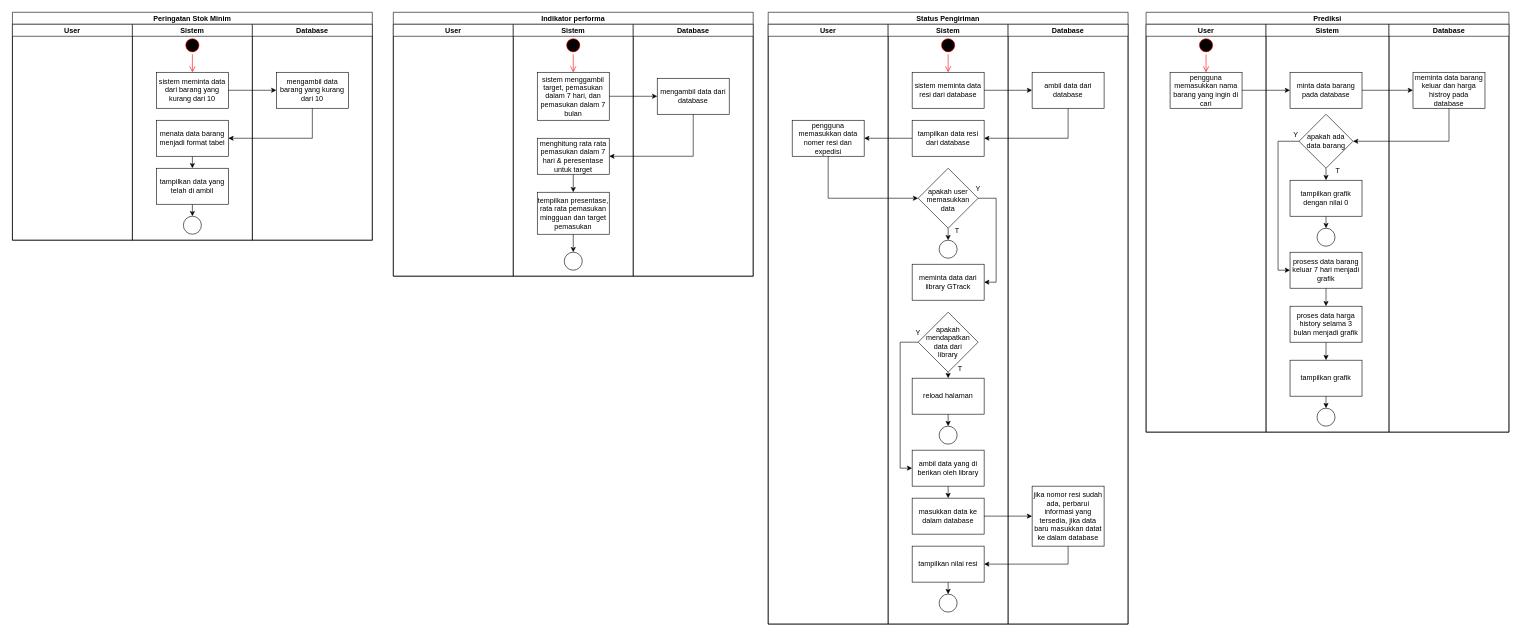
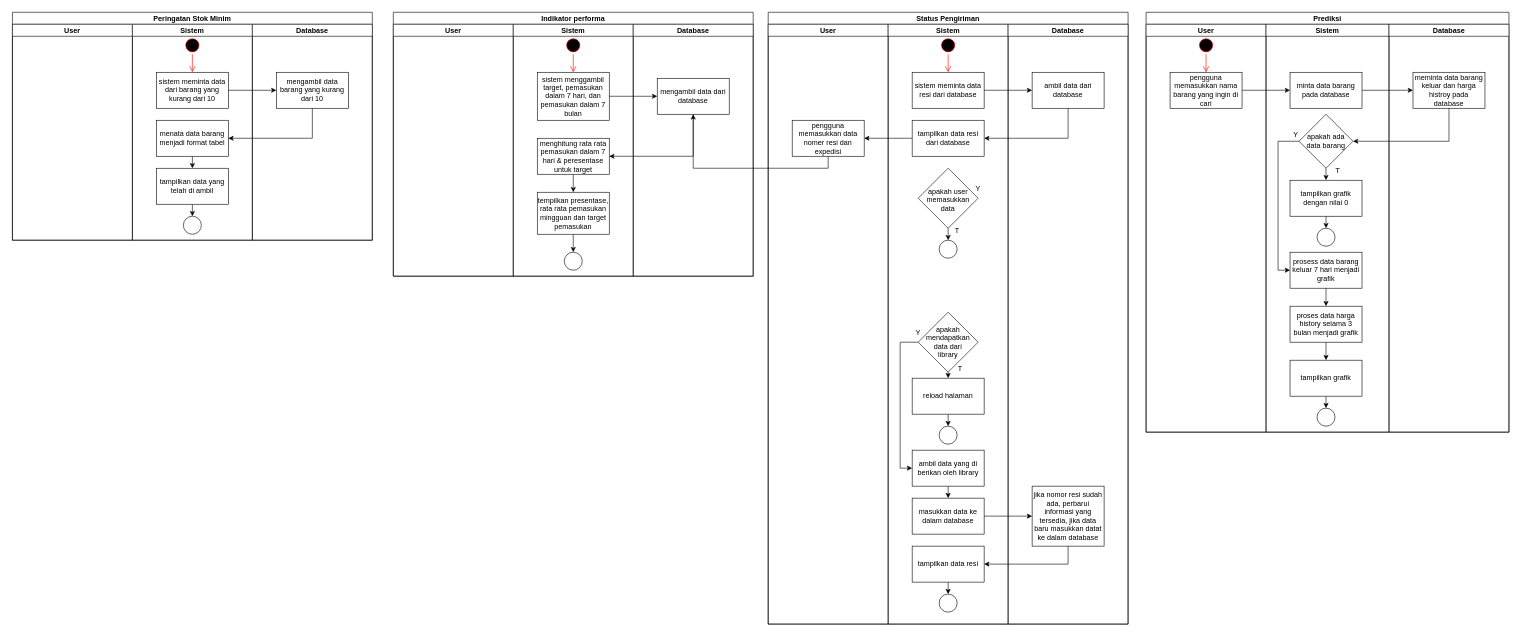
edge "pengguna memasukkan data nomer resi dan expedisi" -> "apakah user memasukkan data": now "pengguna memasukkan data nomer resi dan expedisi" -> "mengambil data dari database"
edge "apakah user memasukkan data" -> "meminta data dari library GTrack": removed
node "meminta data dari library GTrack": removed
node "tampilkan nilai resi": label "tampilkan nilai resi" -> "tampilkan data resi"
